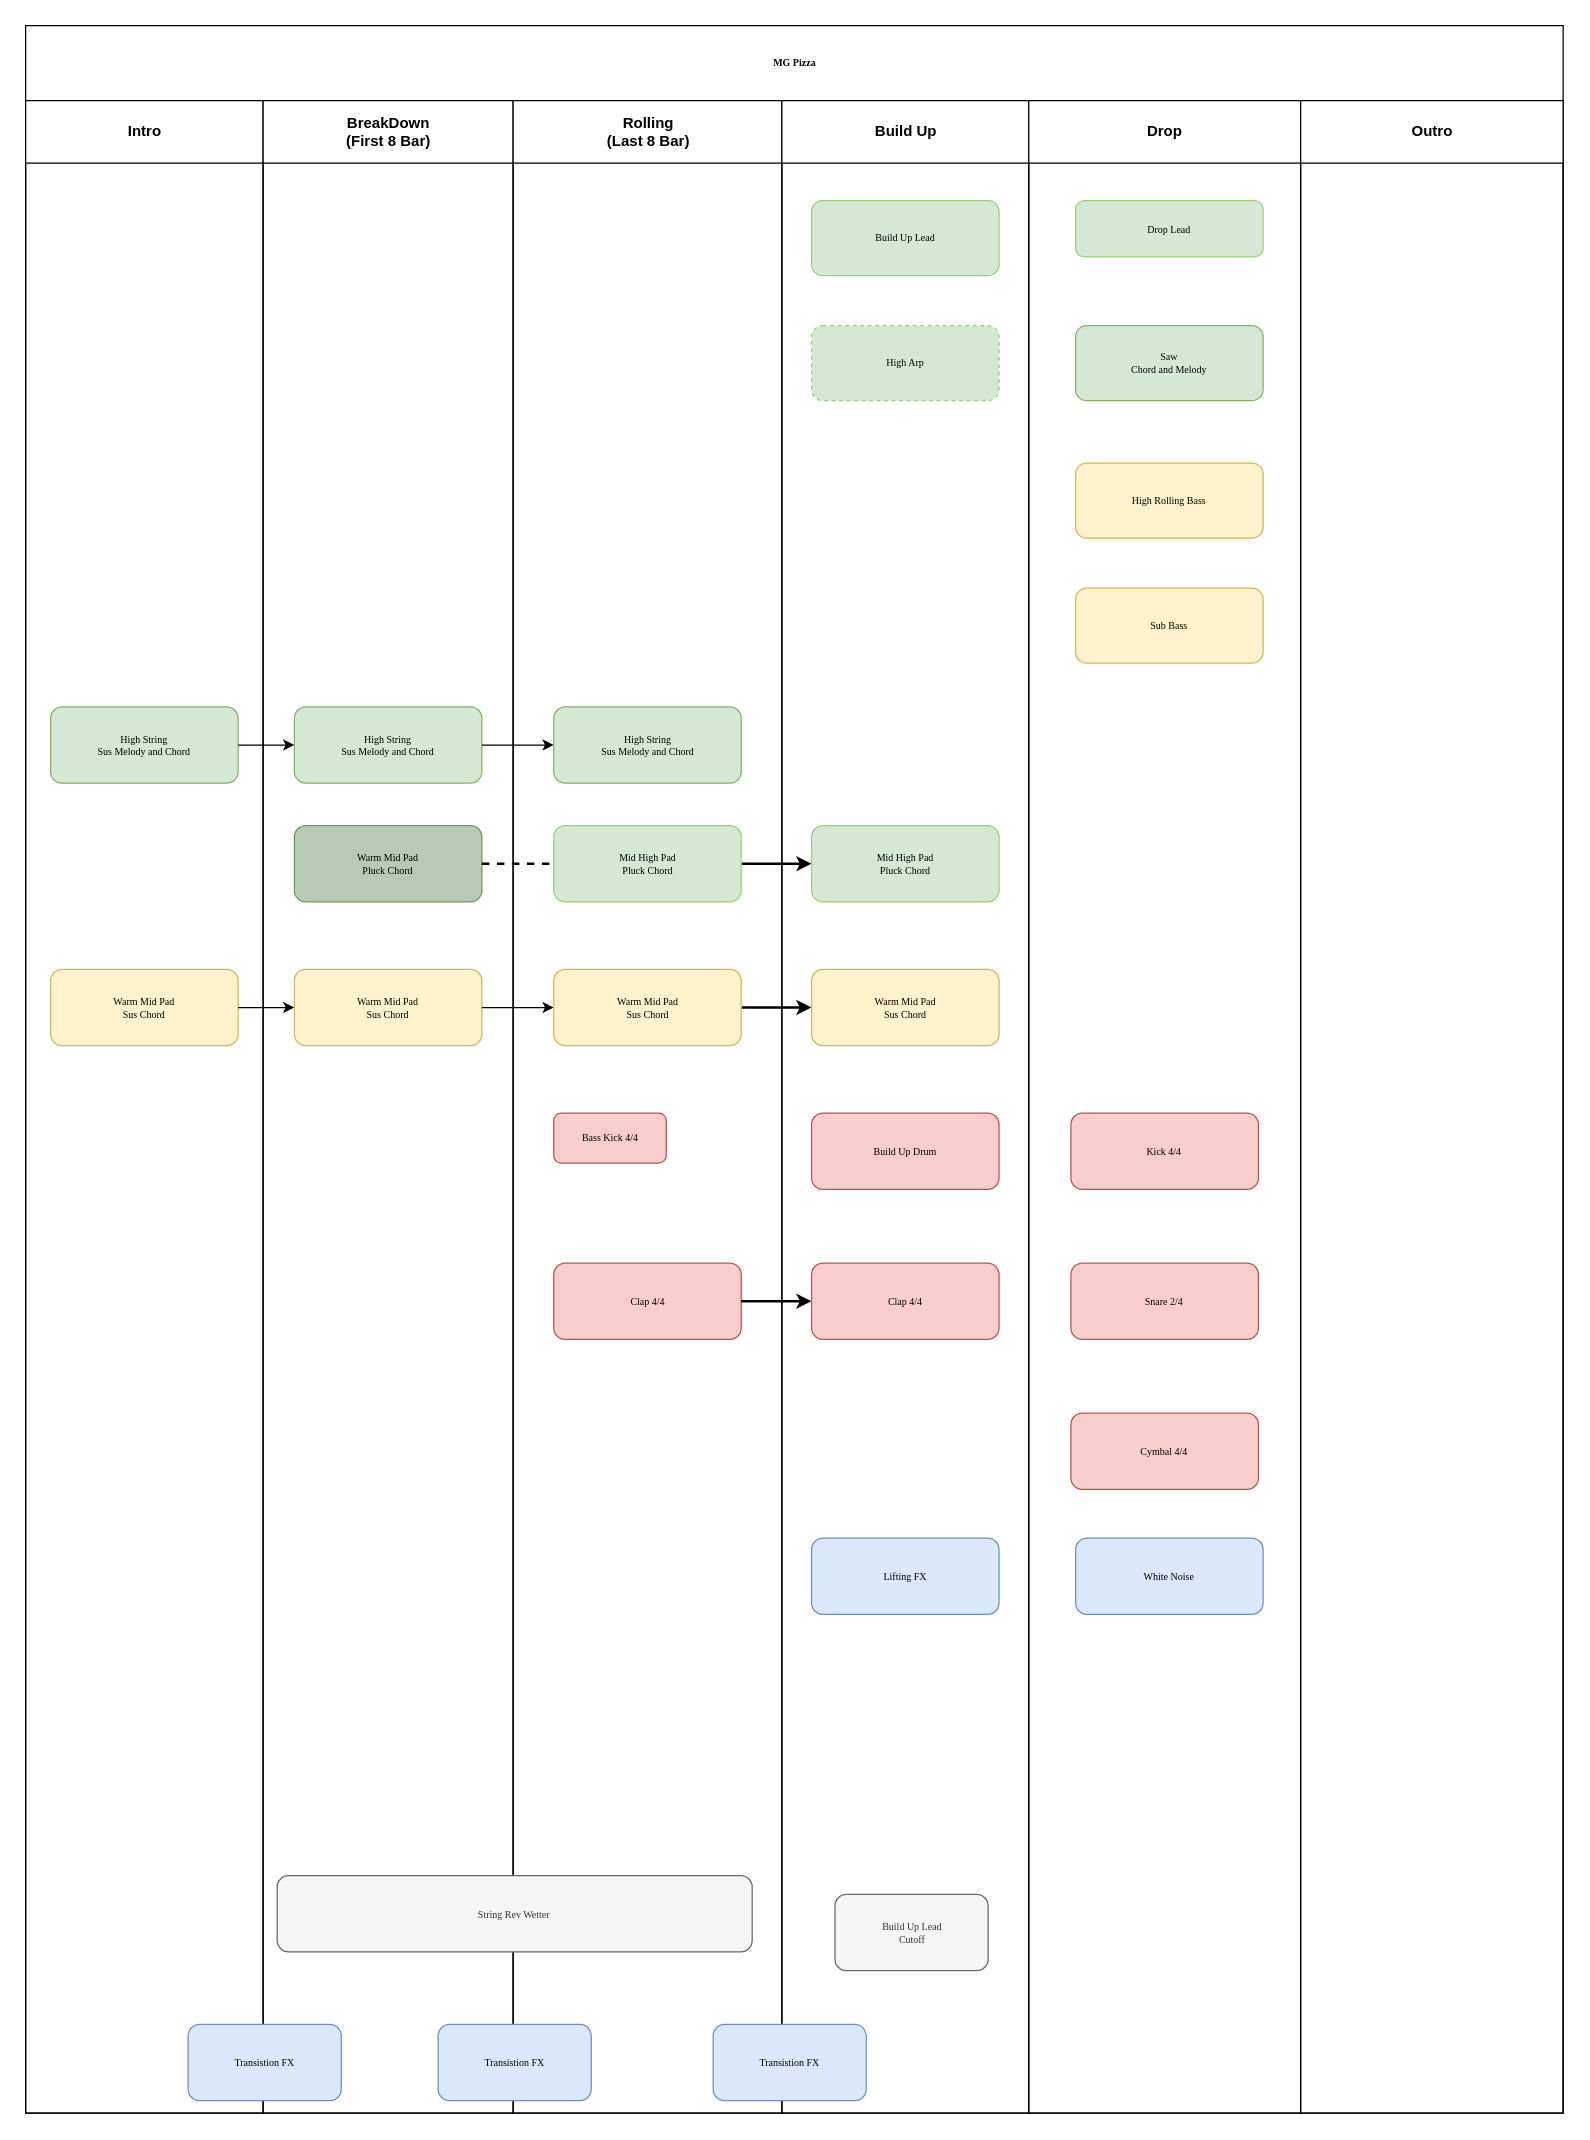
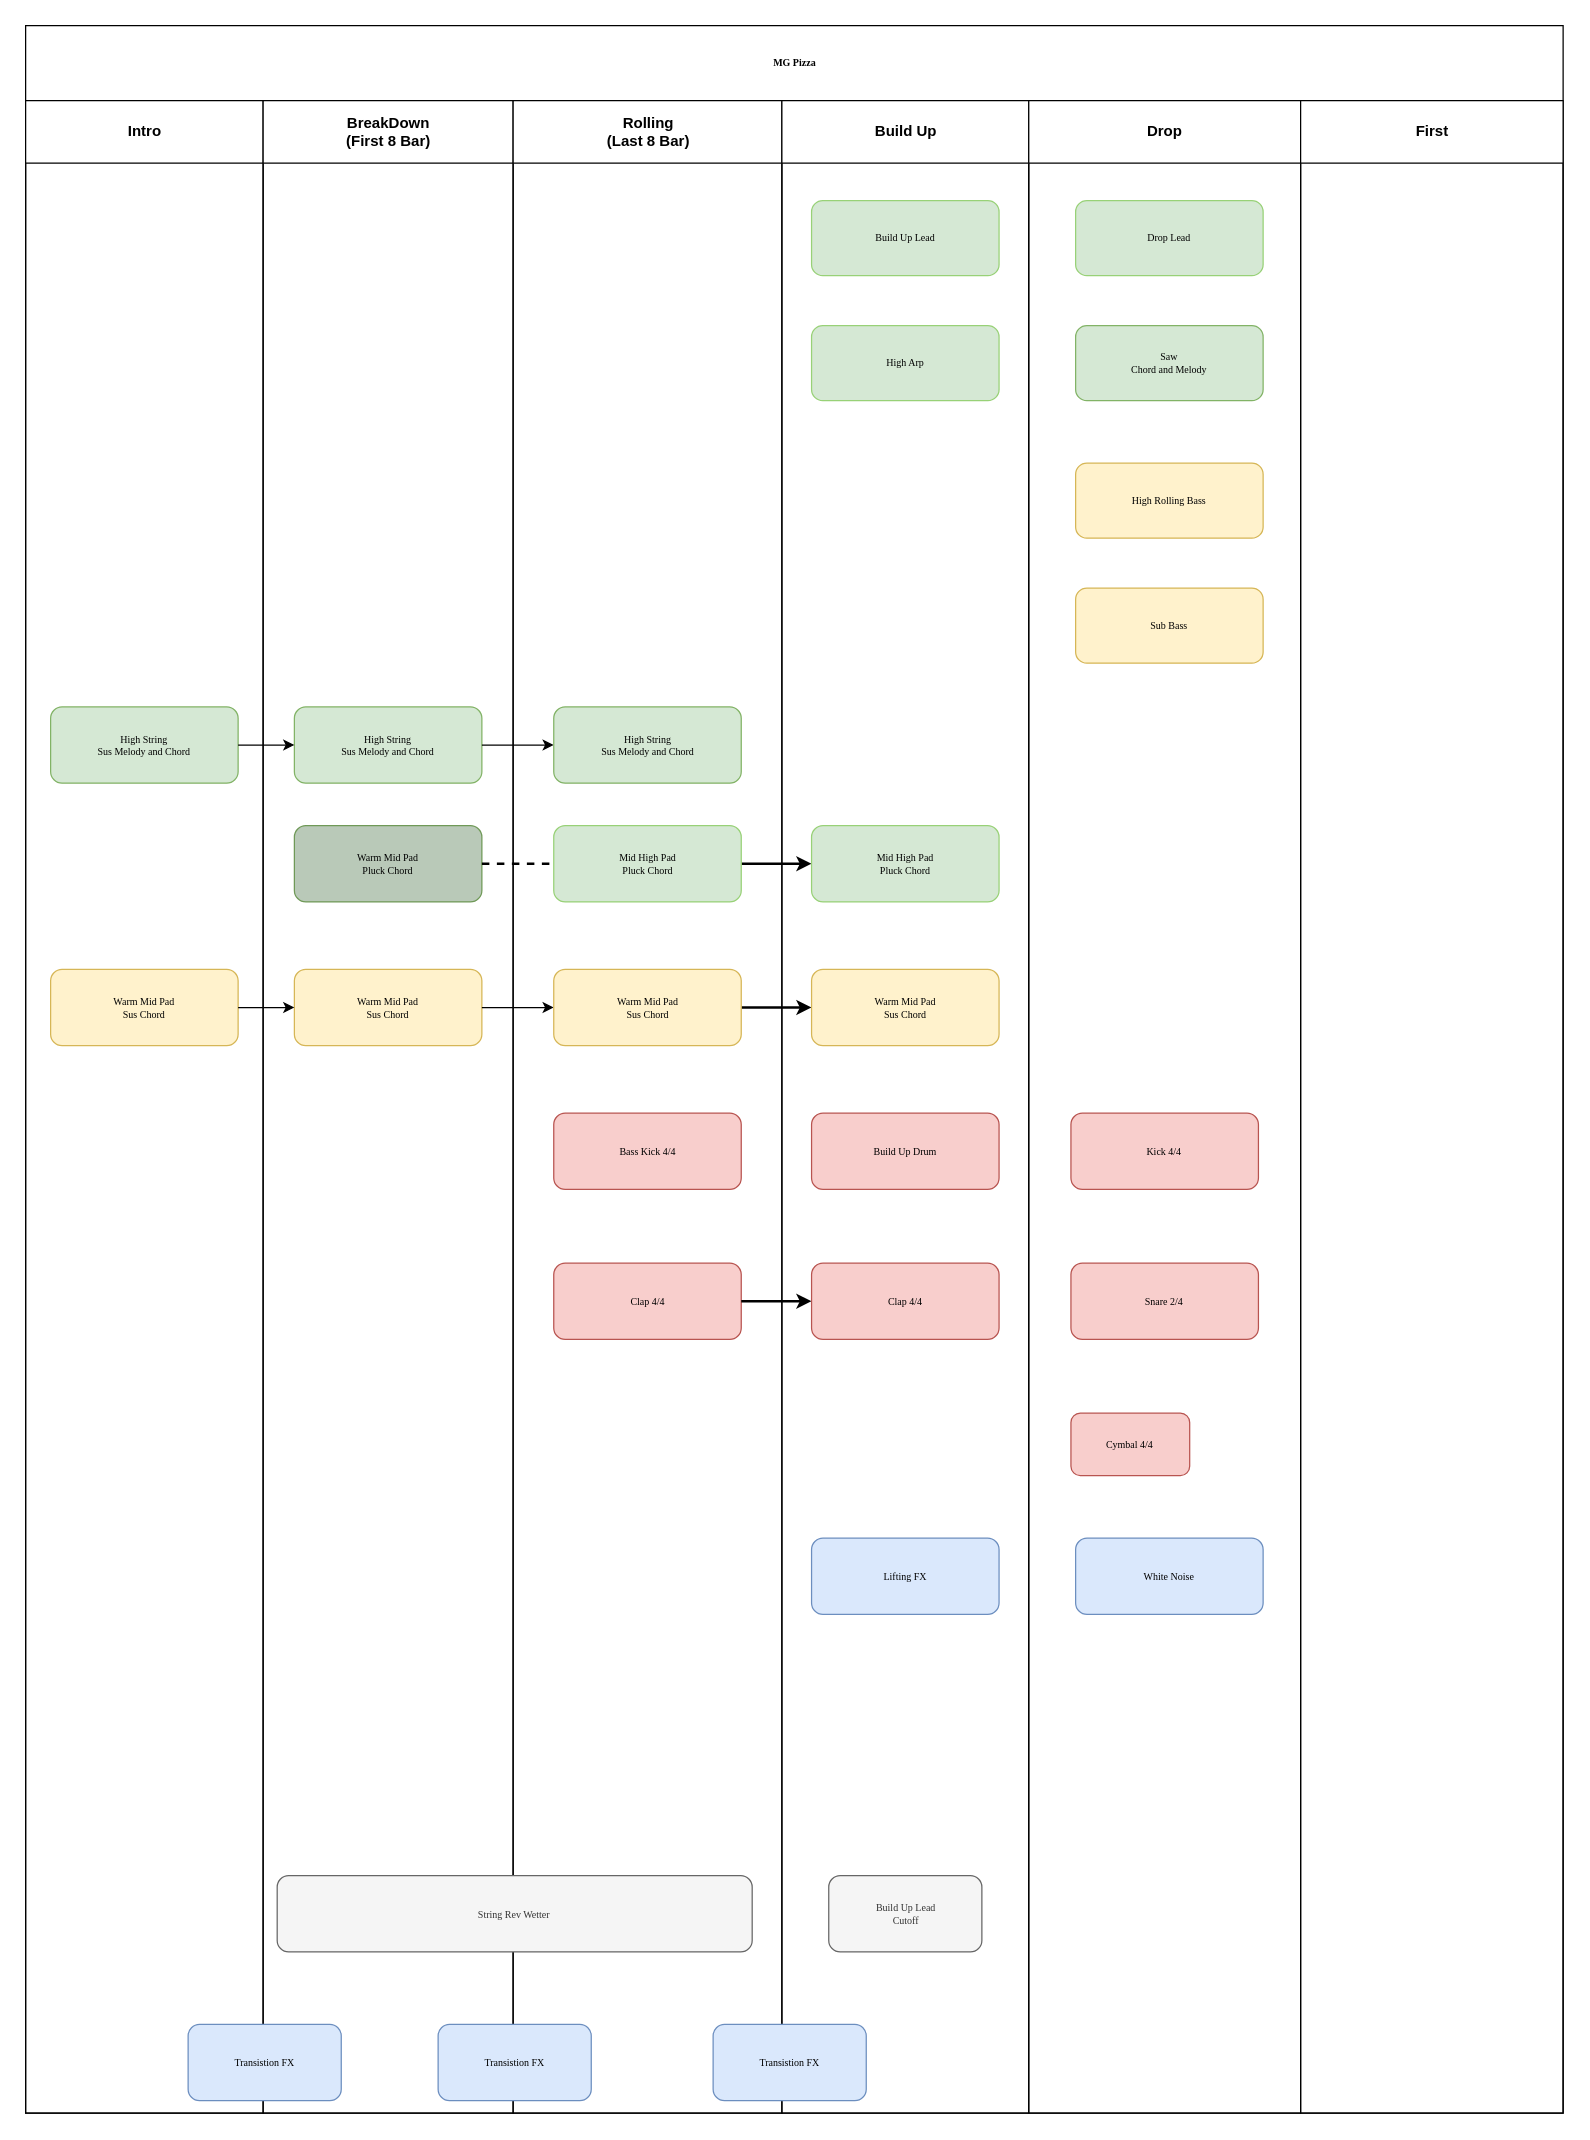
node "Outro": label "Outro" -> "First"
node "Drop Lead": size 188x56 -> 188x75
node "High Arp": style dashed -> solid
node "Bass Kick 4/4": size 113x50 -> 188x76
node "Cymbal 4/4": size 188x76 -> 119x63
node "Build Up Lead Cutoff": moved (912, 1933) -> (905, 1914)
